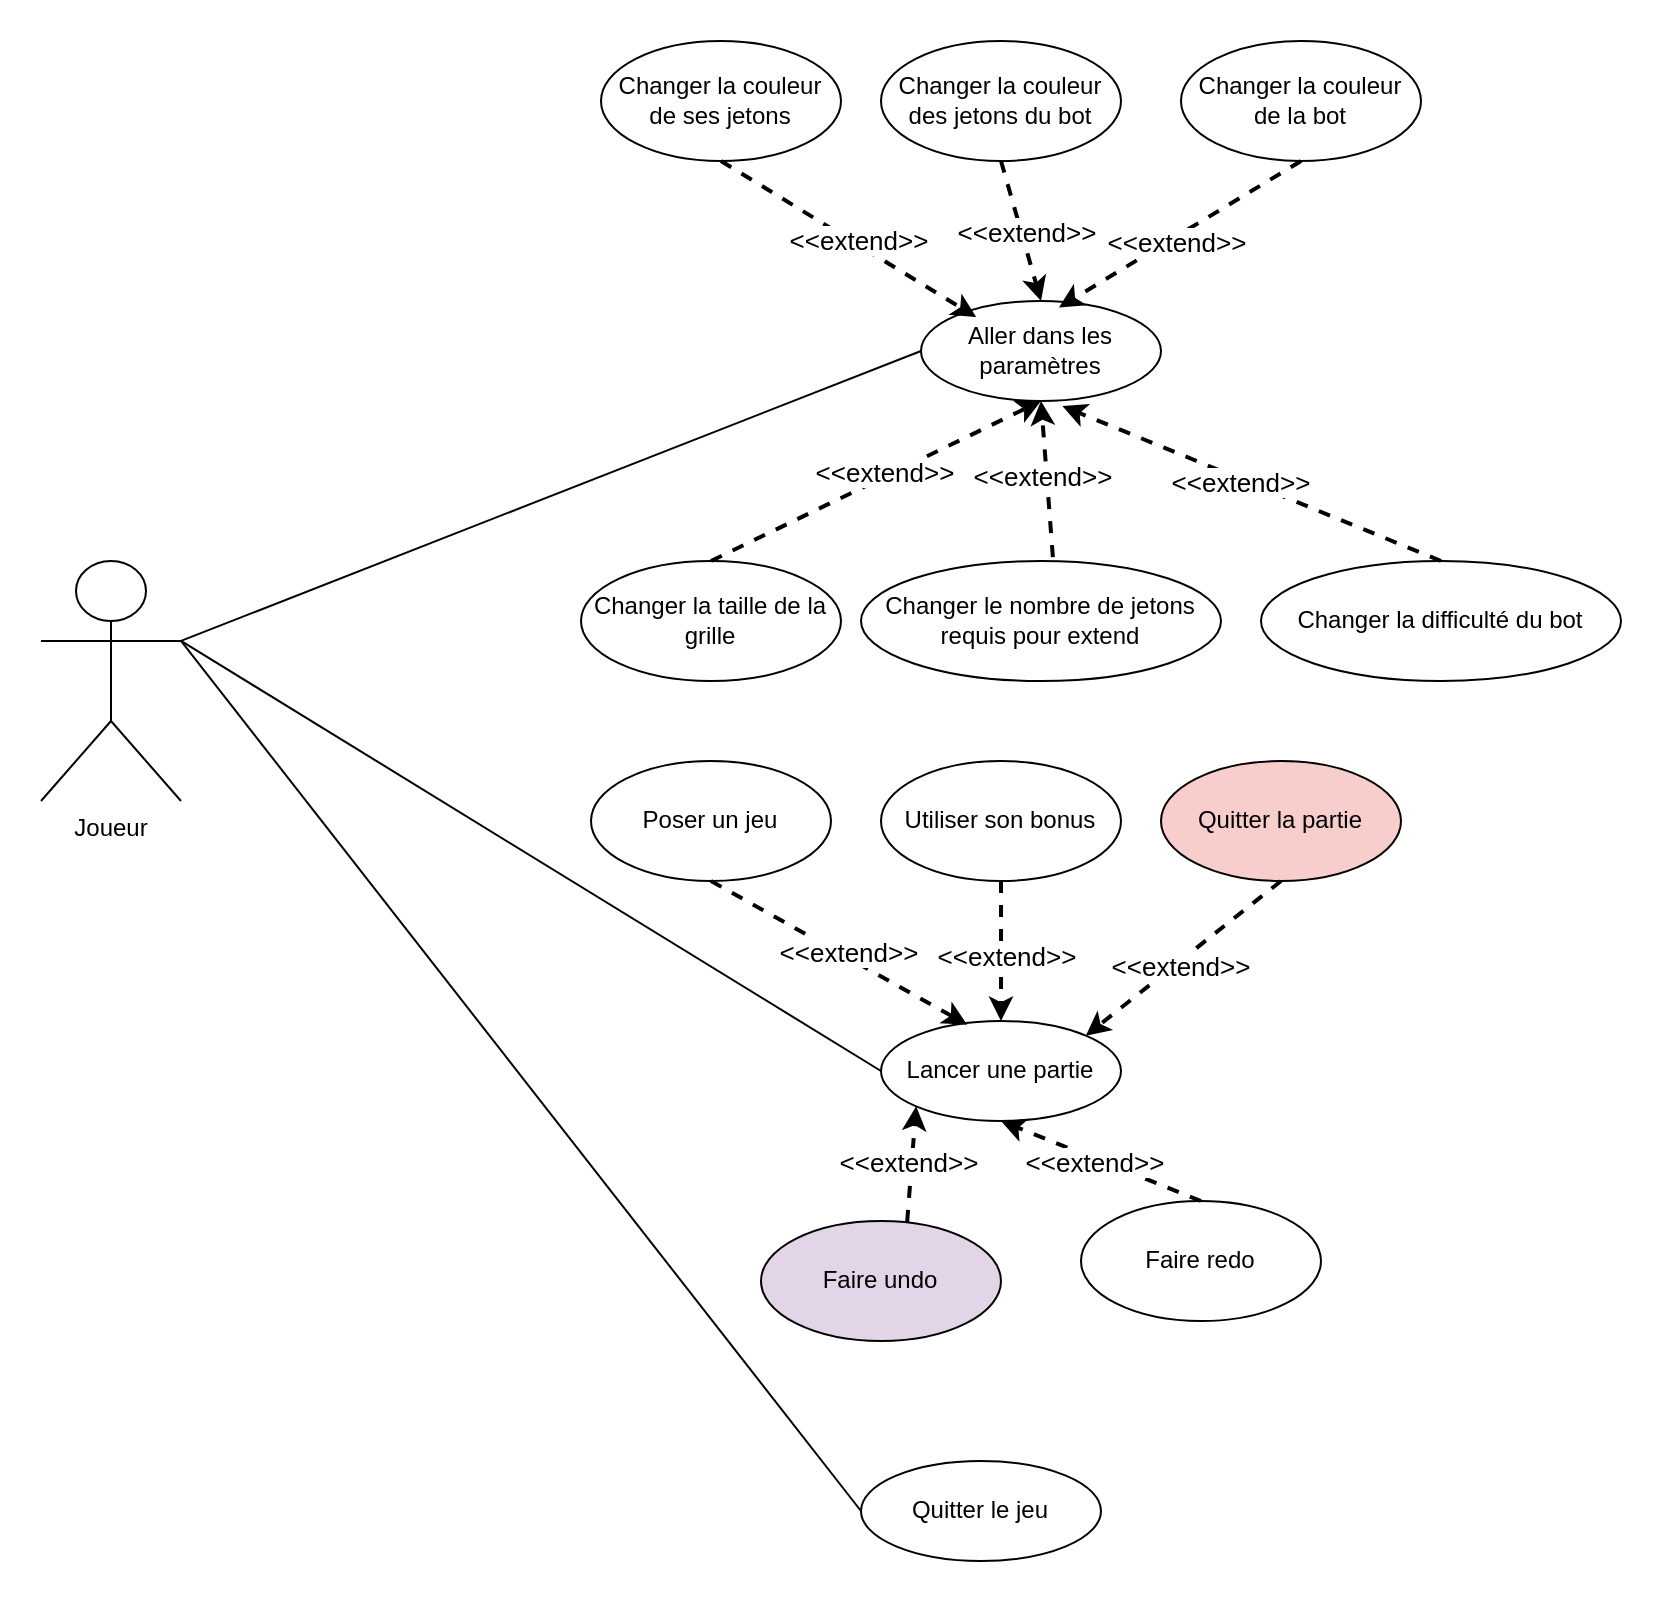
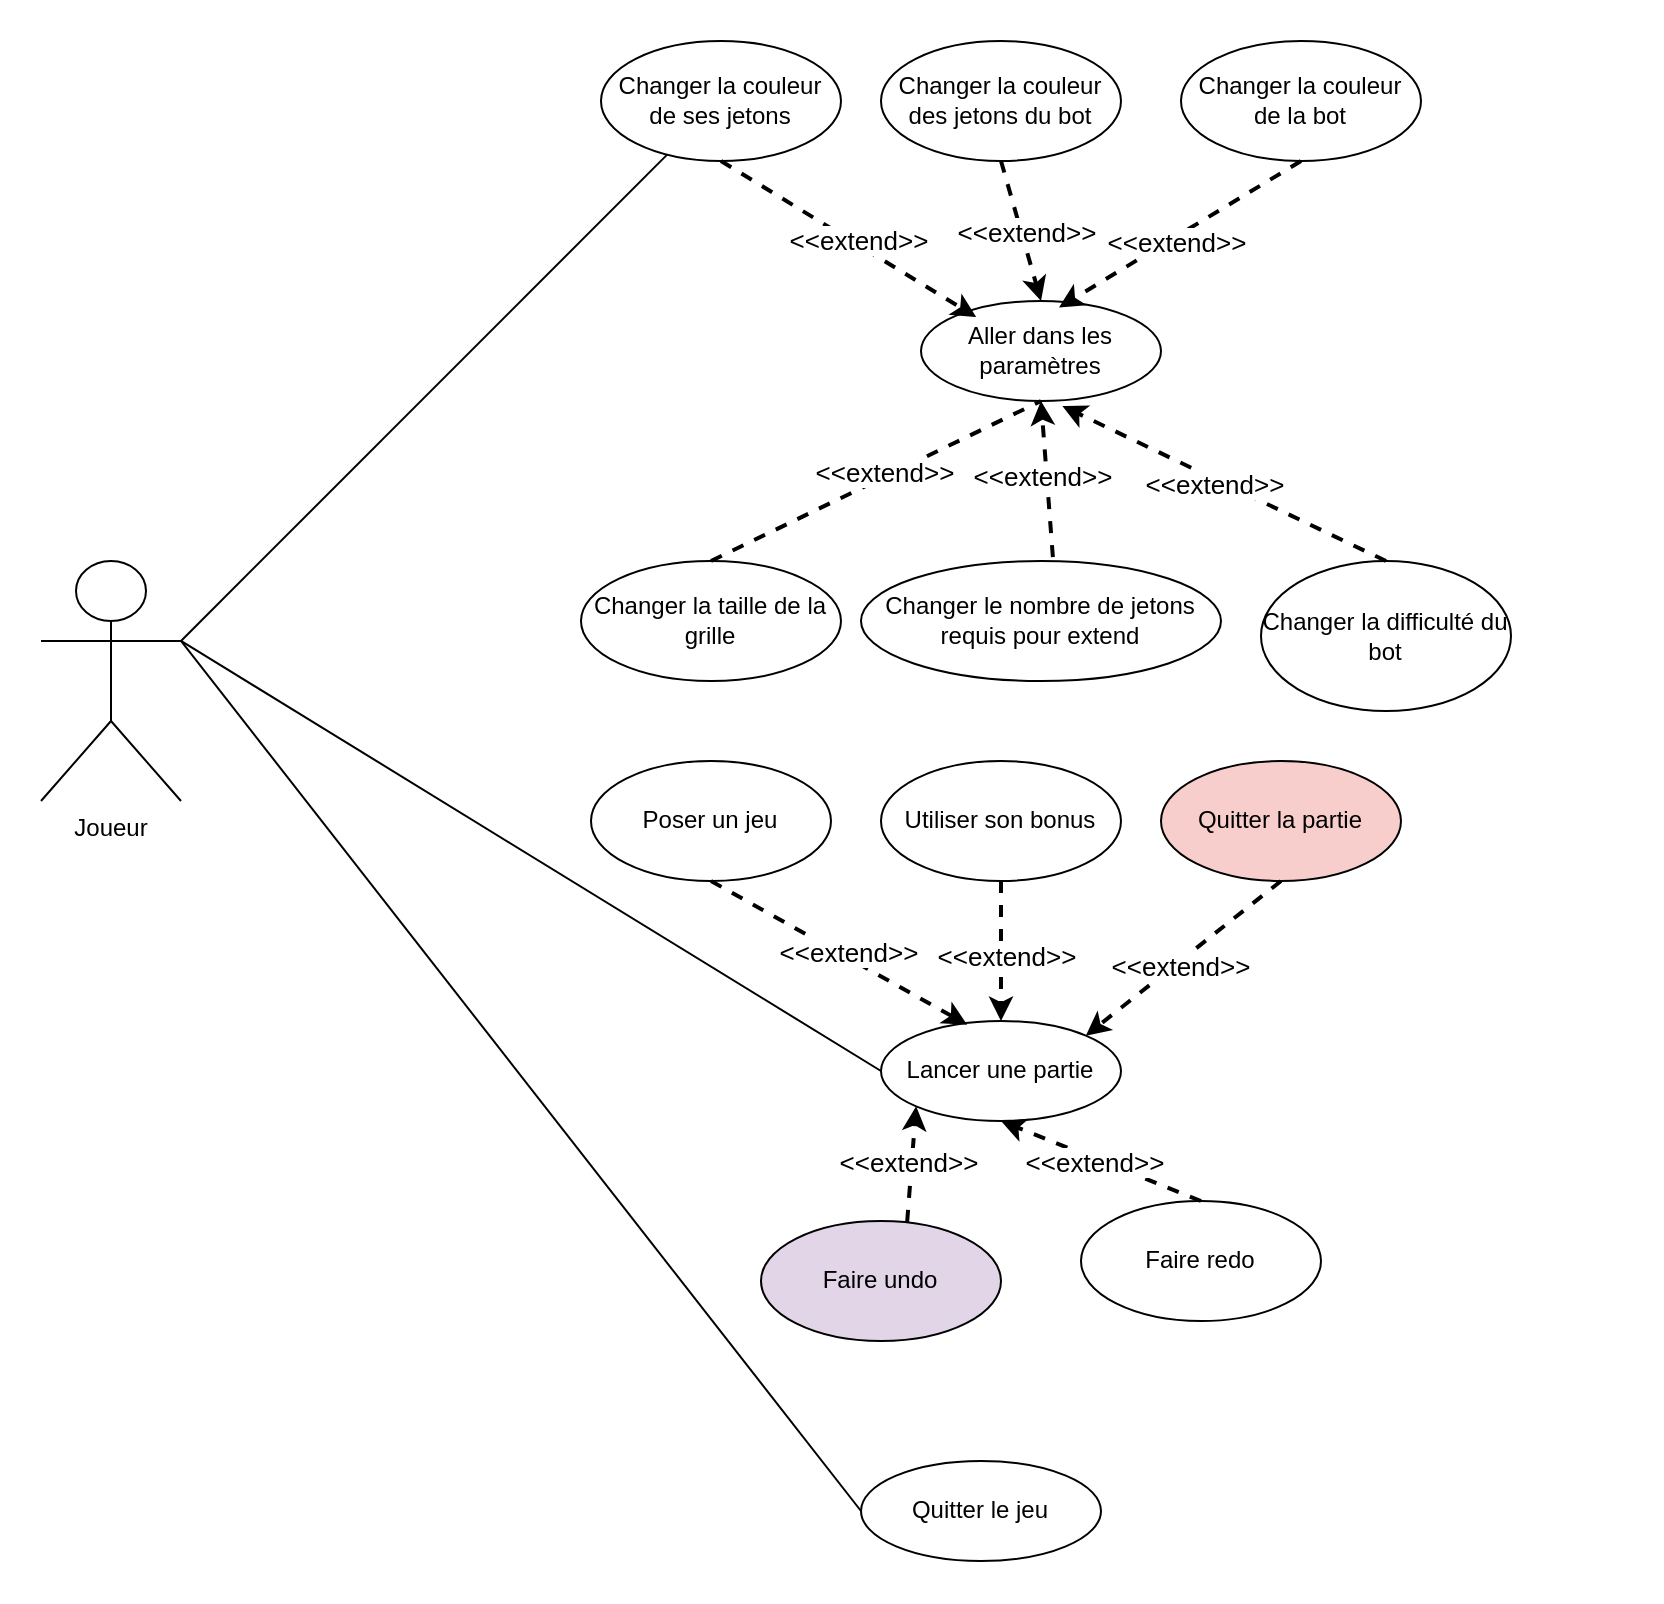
edge "Changer la taille de la grille" -> "Aller dans les paramètres": arrowhead classic -> none
edge "Aller dans les paramètres" -- "Joueur": now "Changer la couleur de ses jetons" -- "Joueur"
node "Changer la difficulté du bot": size 360x120 -> 250x150
